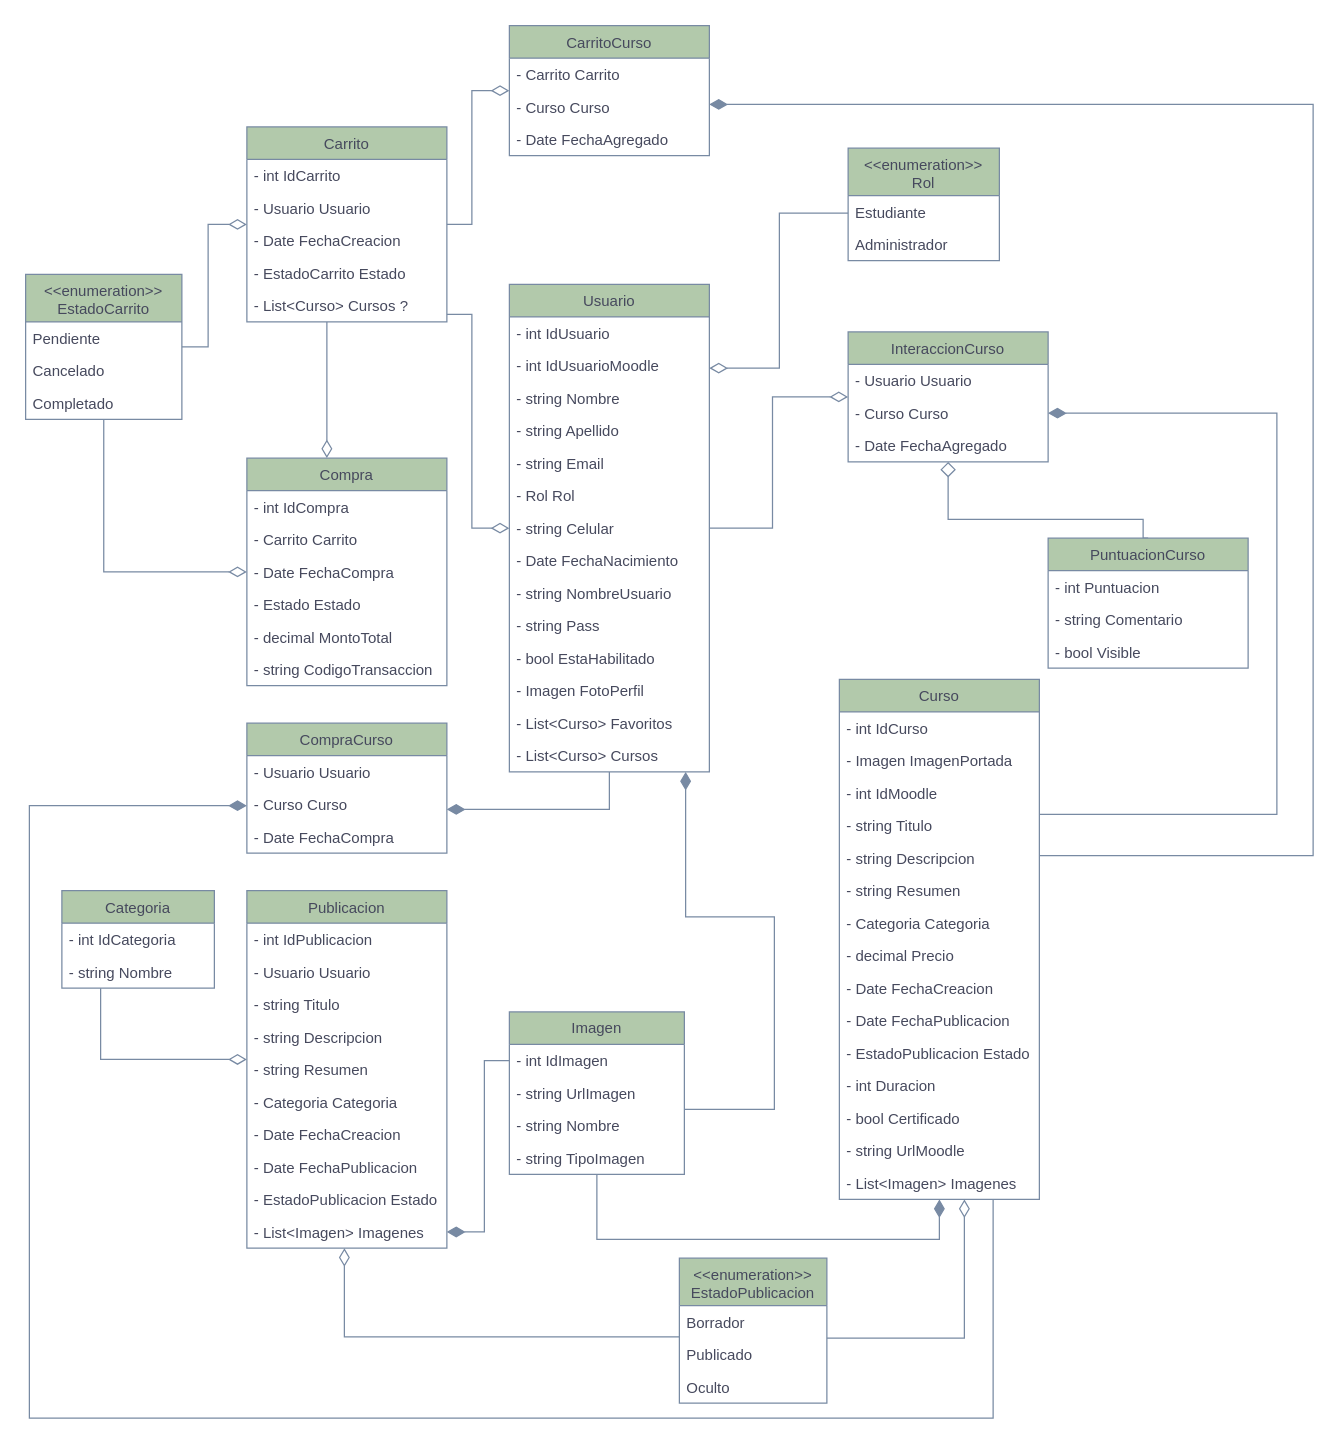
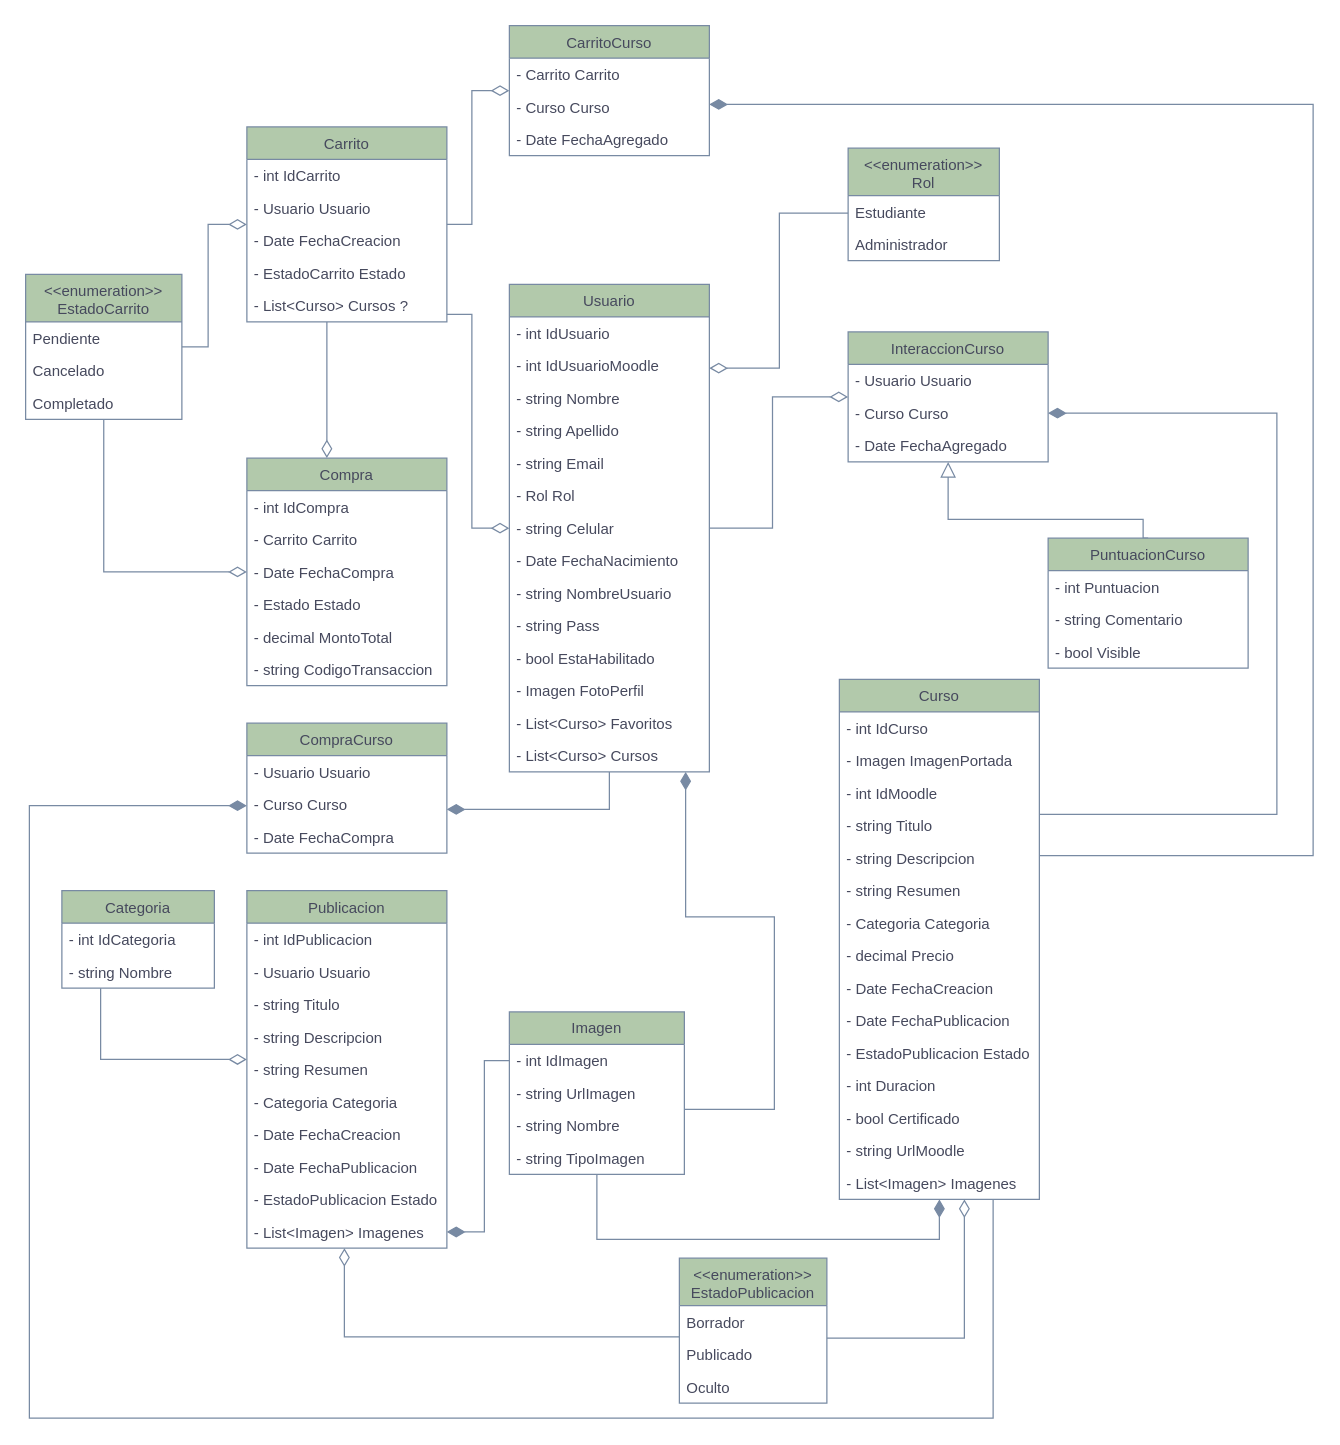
edge "PuntuacionCurso" -> "InteraccionCurso": arrowhead diamond -> block
